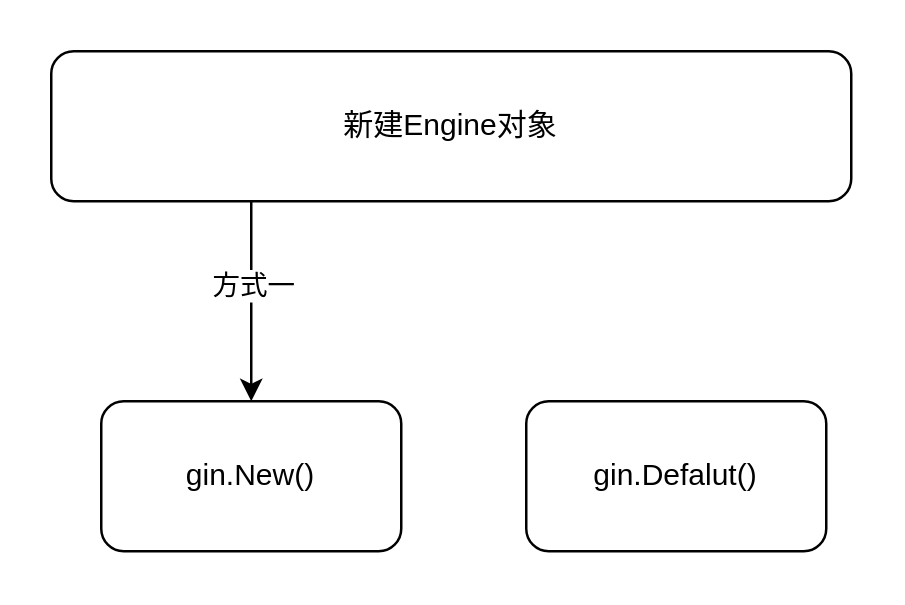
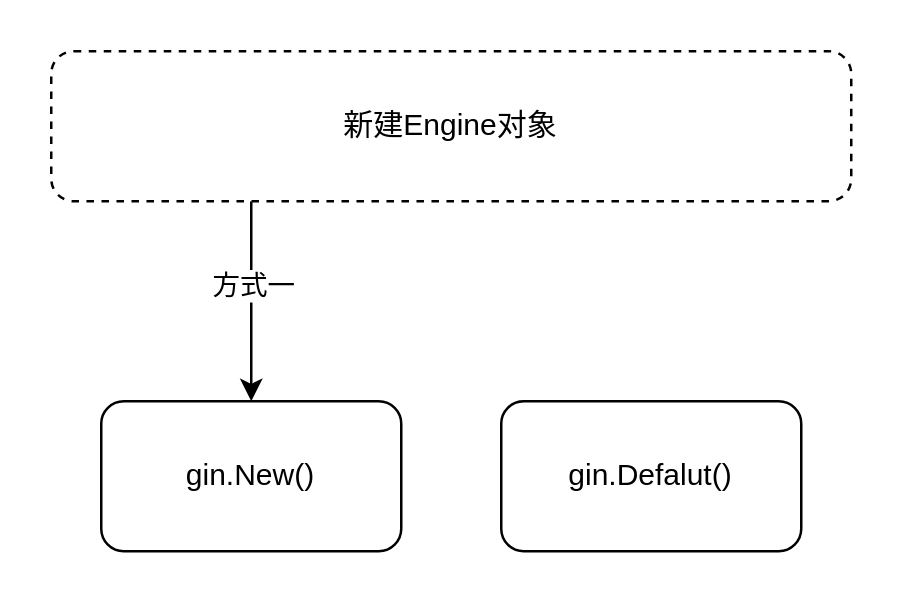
node "新建Engine对象": style solid -> dashed
node "gin.Defalut()": moved (676, 476) -> (651, 476)
